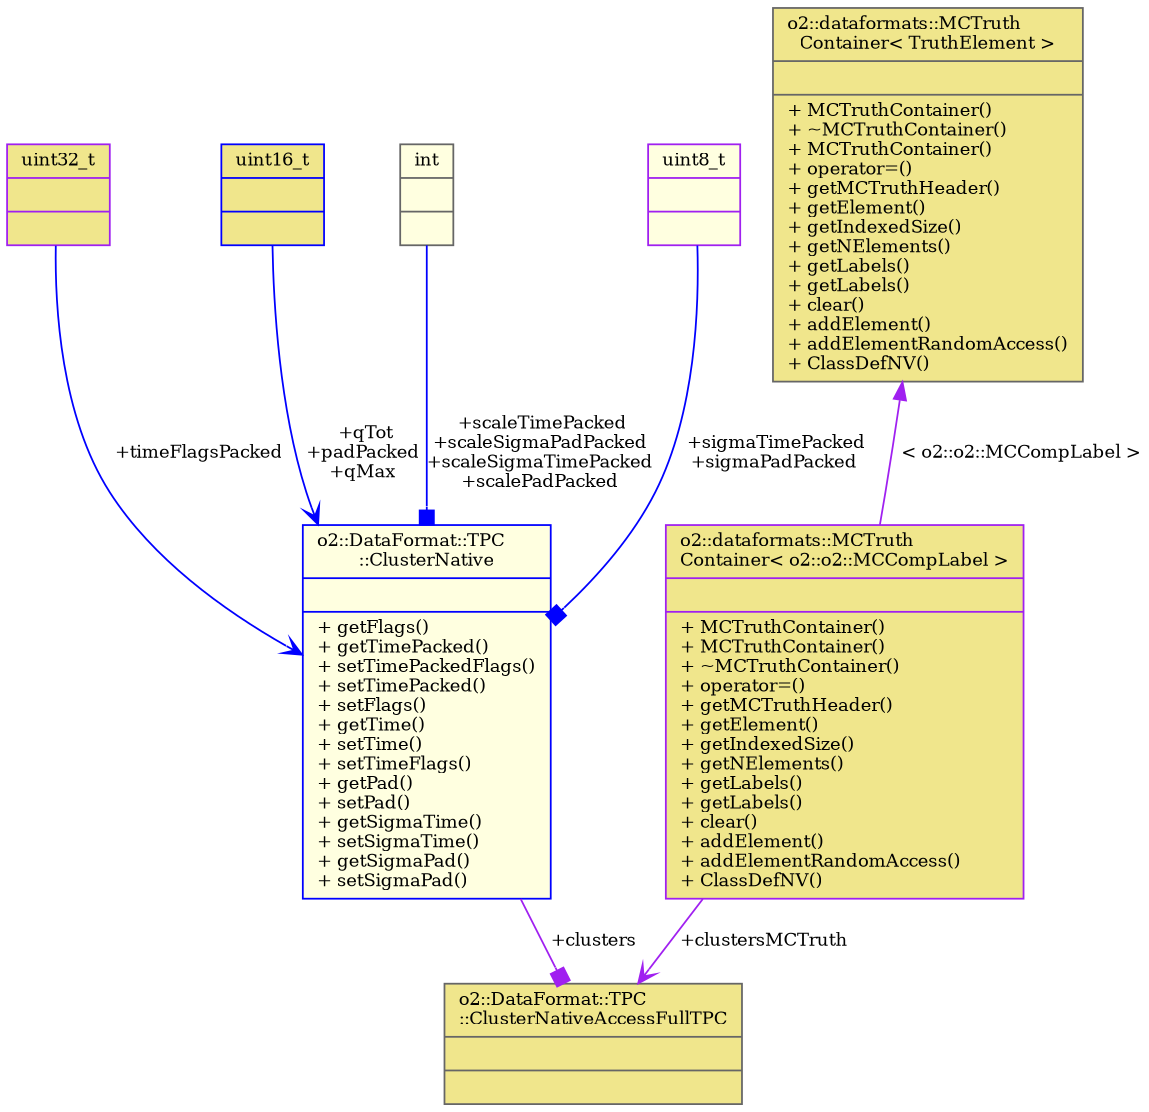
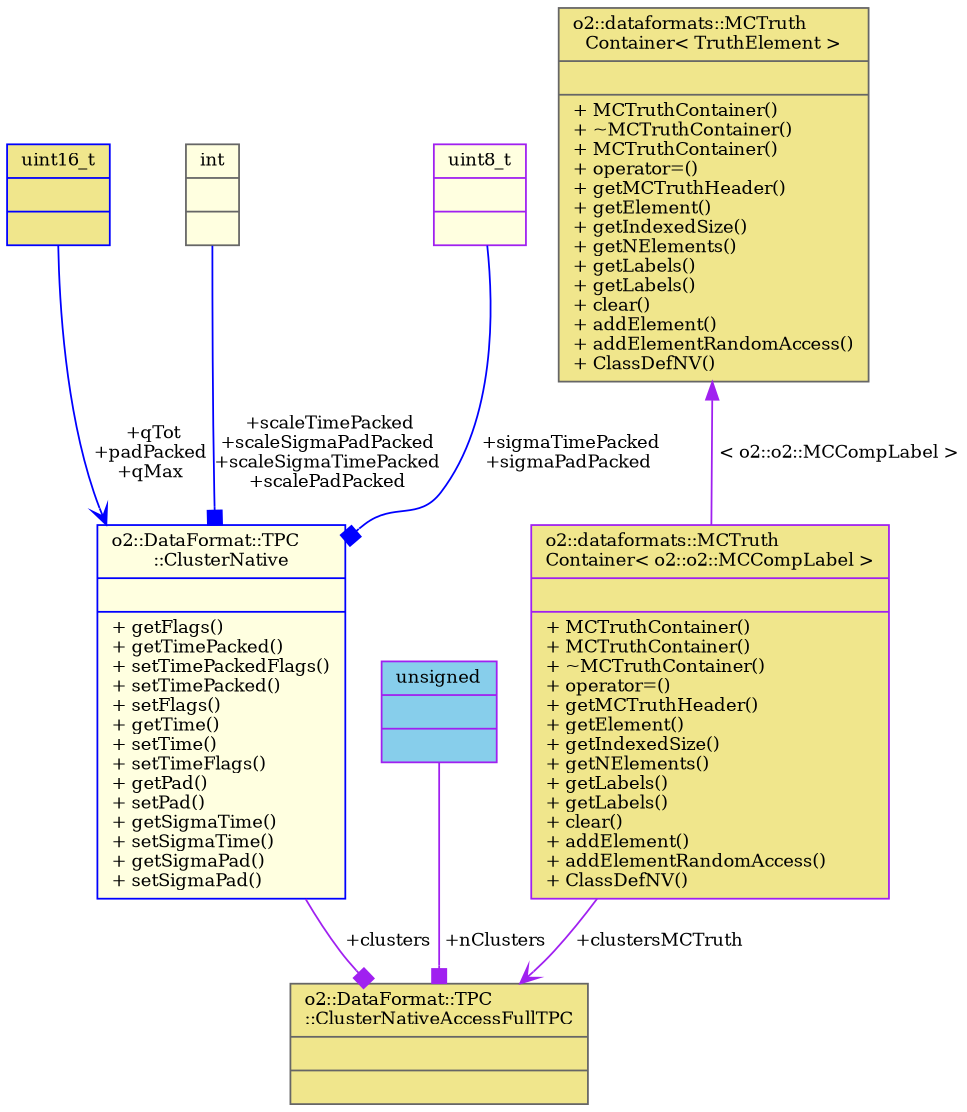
node "uint32_t": removed
node "unsigned": added
